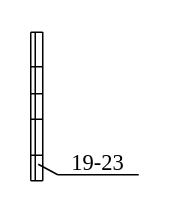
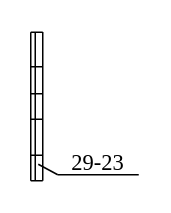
node "19-23": label "19-23" -> "29-23"
